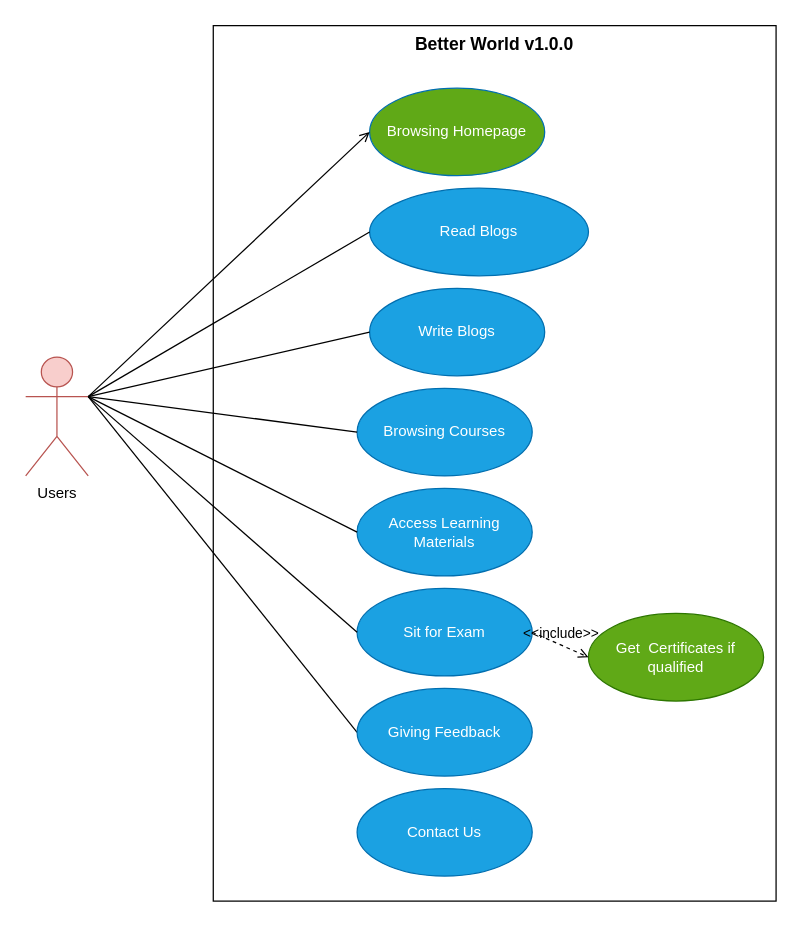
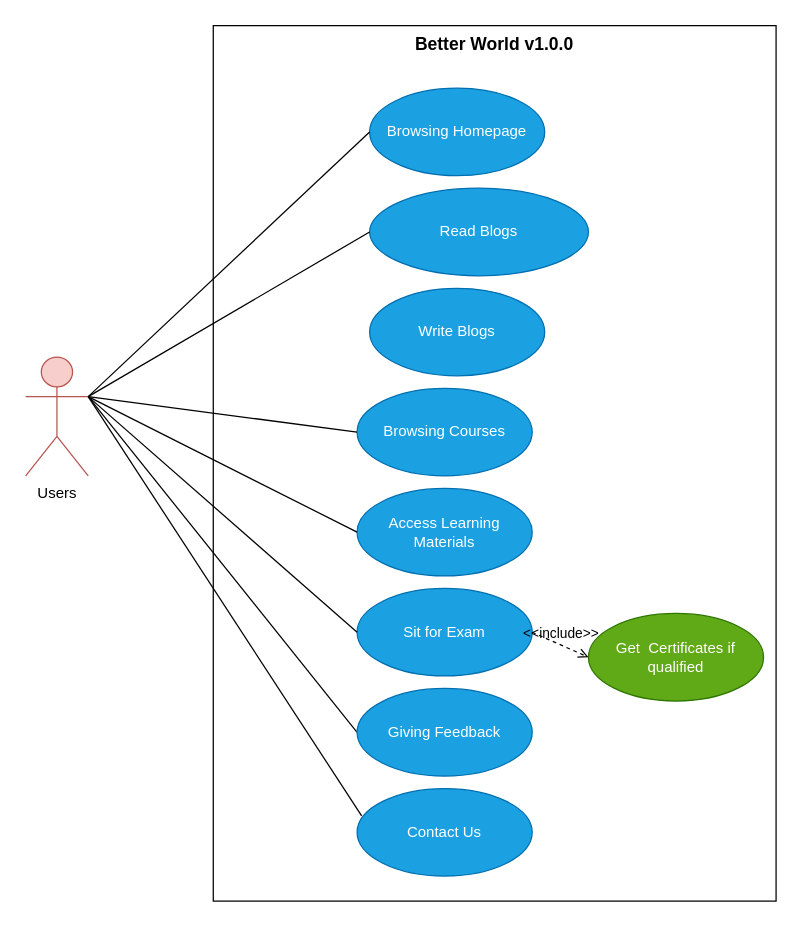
node "Browsing Homepage": fillcolor #60a917 -> #1ba1e2
edge "Users" -> "Browsing Homepage": arrowhead open -> none
edge "Write Blogs" -- "Users": removed
edge "Users" -- "Contact Us": added
